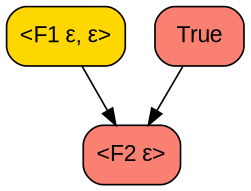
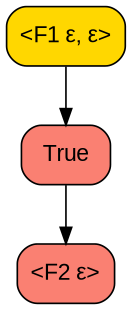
edge "<F1 ε, ε>" -> "<F2 ε>": now "<F1 ε, ε>" -> "True"
